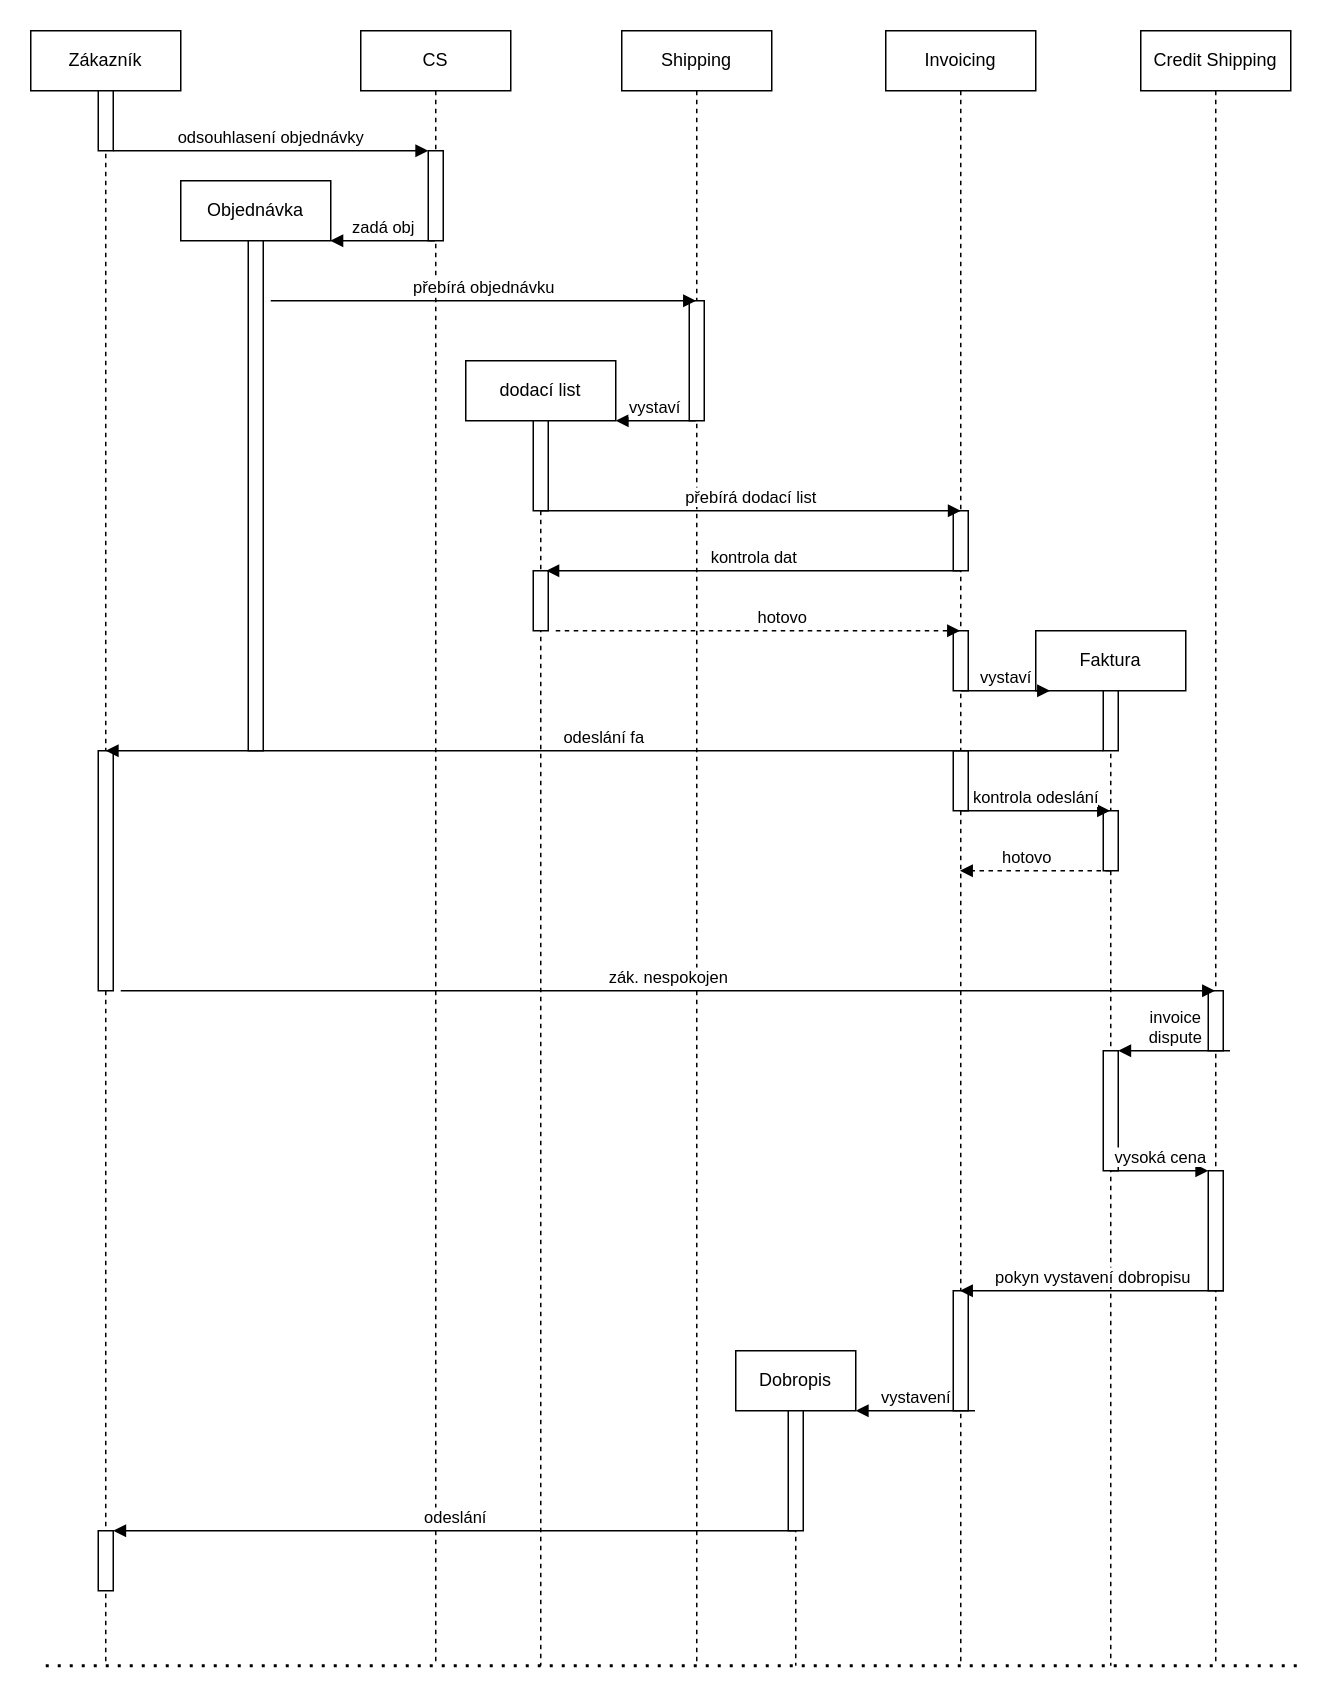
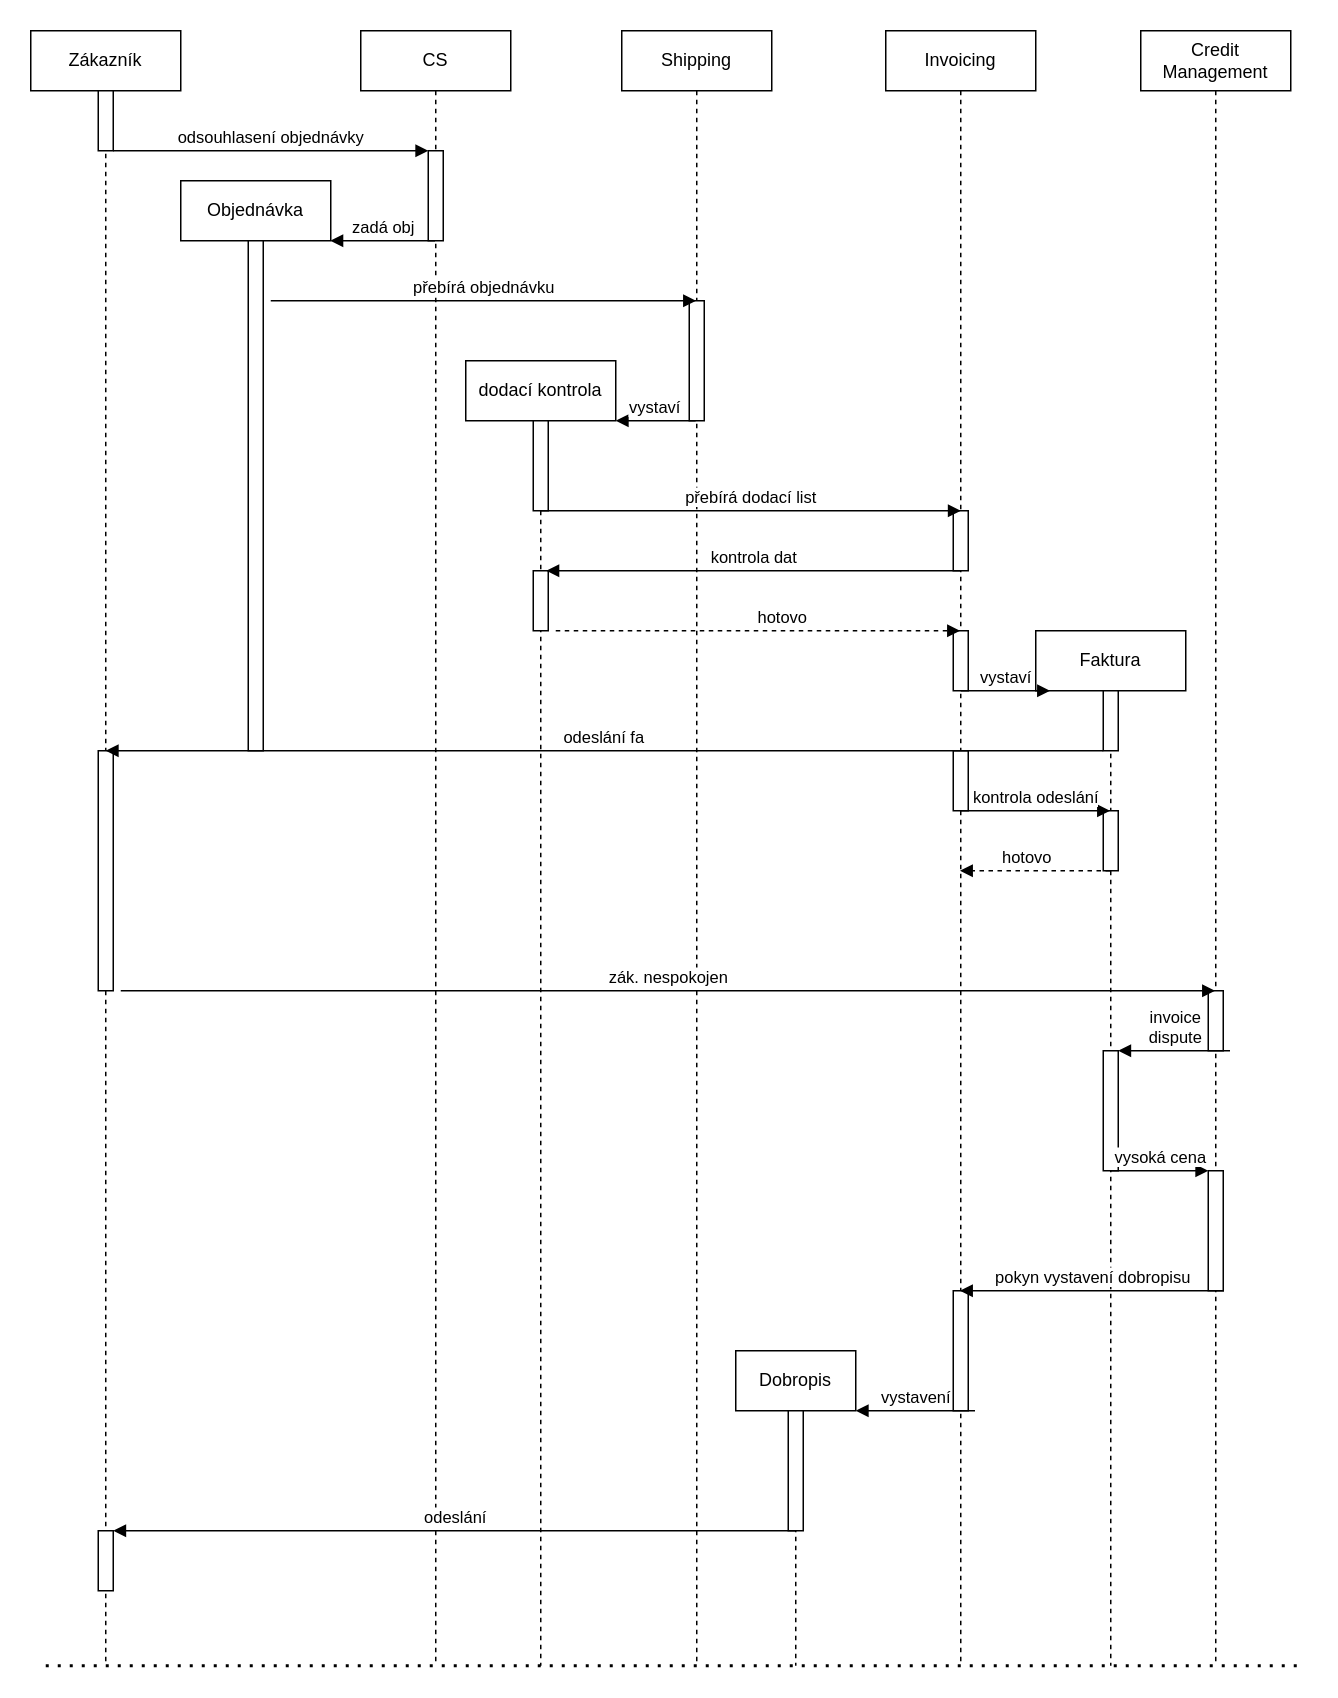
node "Credit Shipping": label "Credit Shipping" -> "Credit Management"
node "dodací list": label "dodací list" -> "dodací kontrola"
